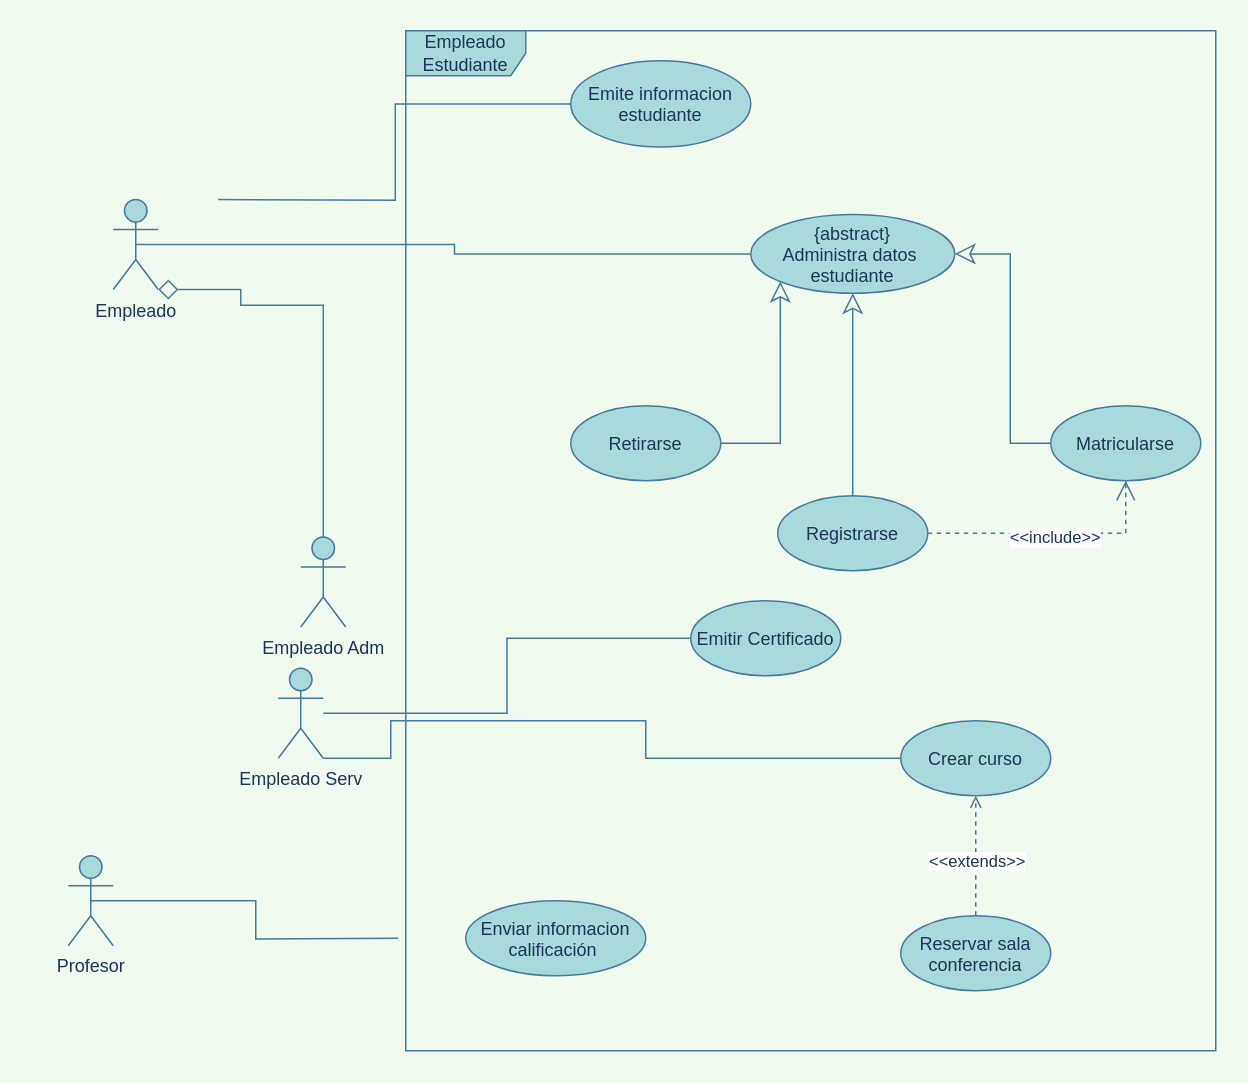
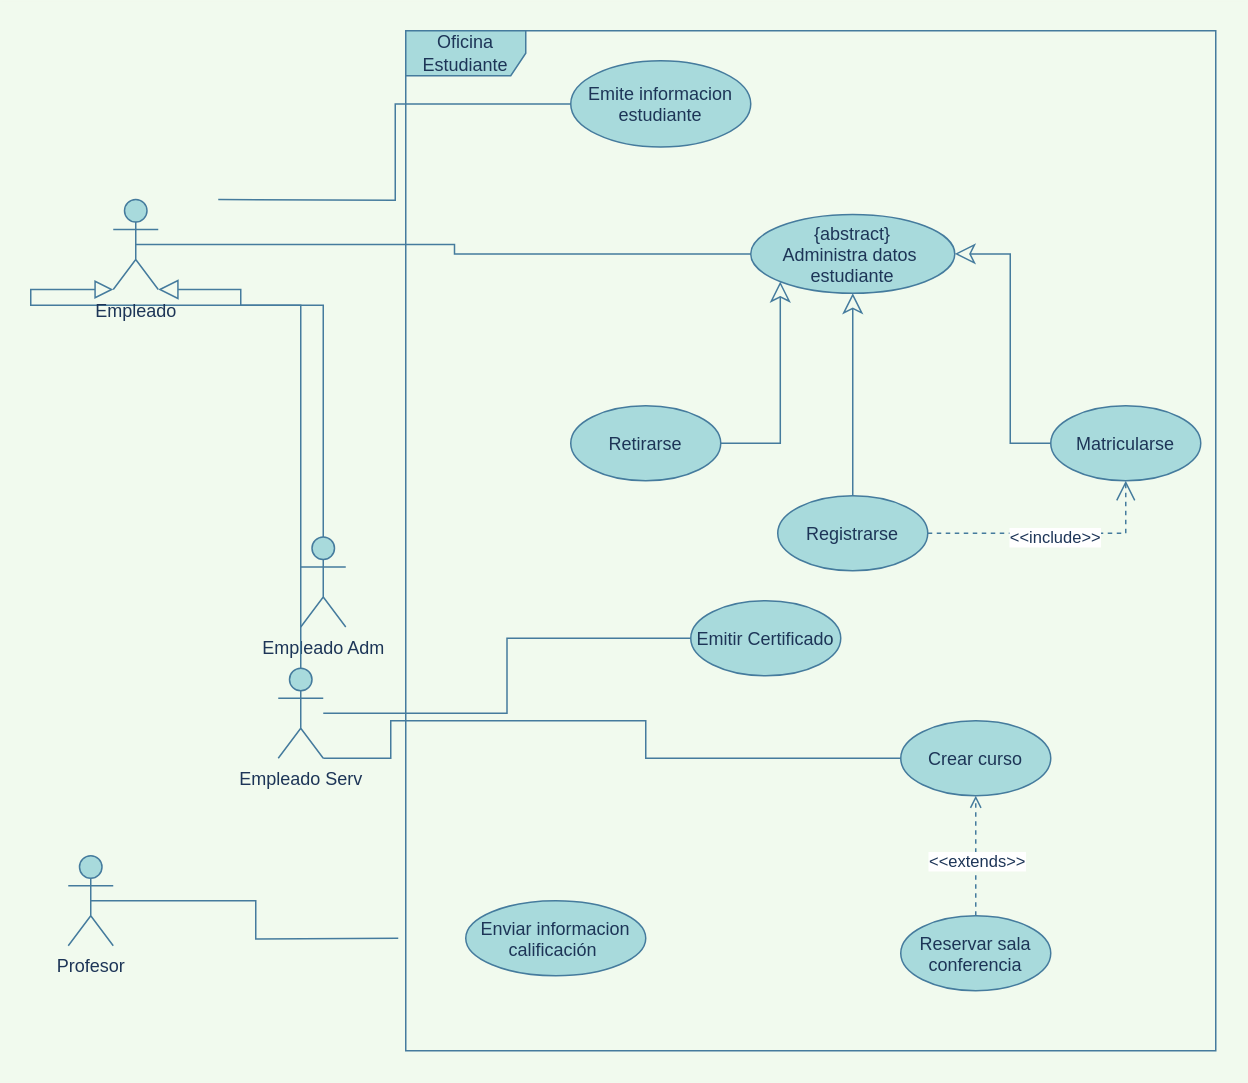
node "Empleado Estudiante": label "Empleado Estudiante" -> "Oficina Estudiante"
edge "Empleado Adm" -> "Empleado": arrowhead diamond -> block
edge "Empleado Serv" -> "Empleado": added
